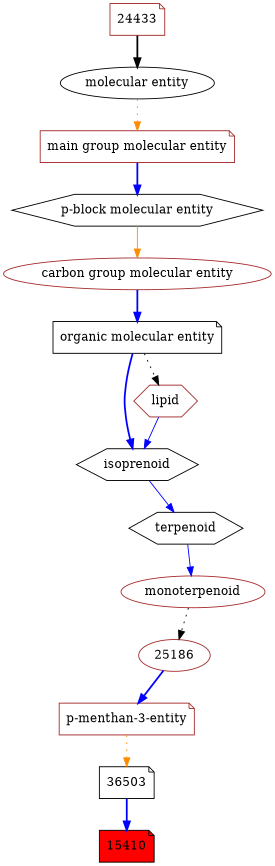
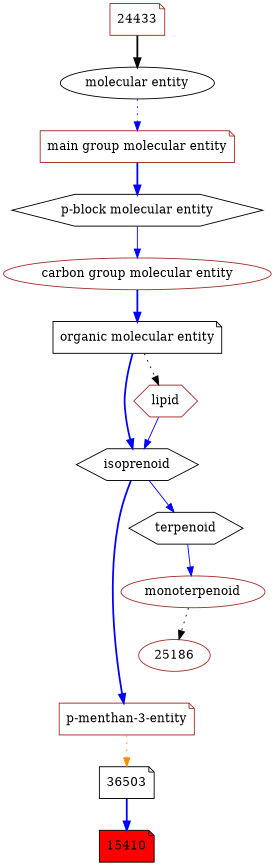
edge "molecular entity" -> "main group molecular entity": color darkorange -> blue
edge "p-block molecular entity" -> "carbon group molecular entity": color darkorange -> blue
edge "25186" -> "p-menthan-3-entity": now "isoprenoid" -> "p-menthan-3-entity"
